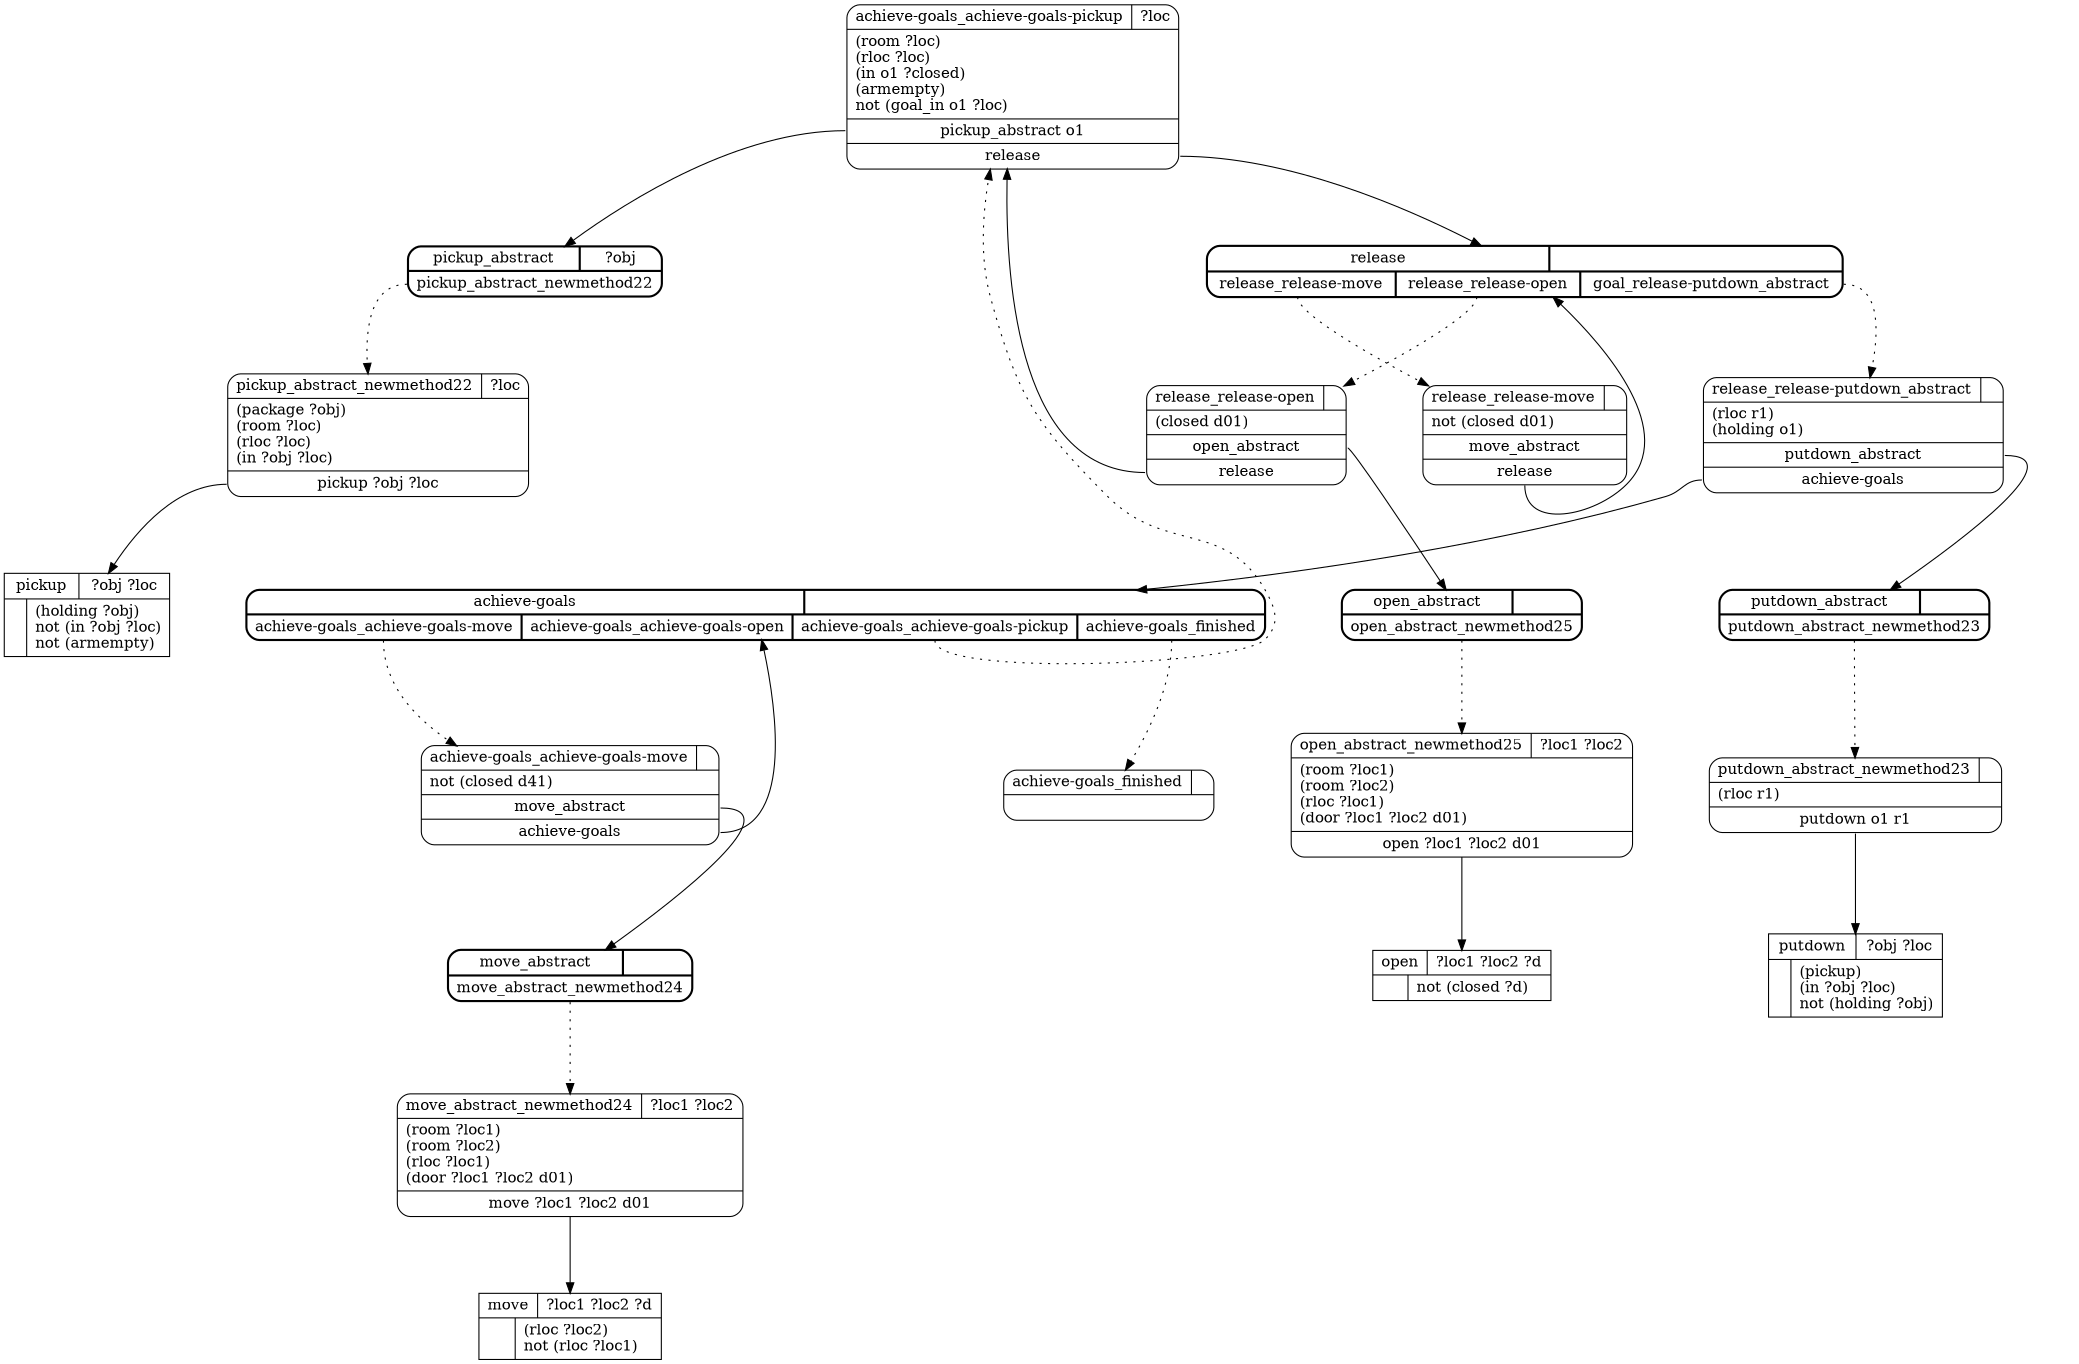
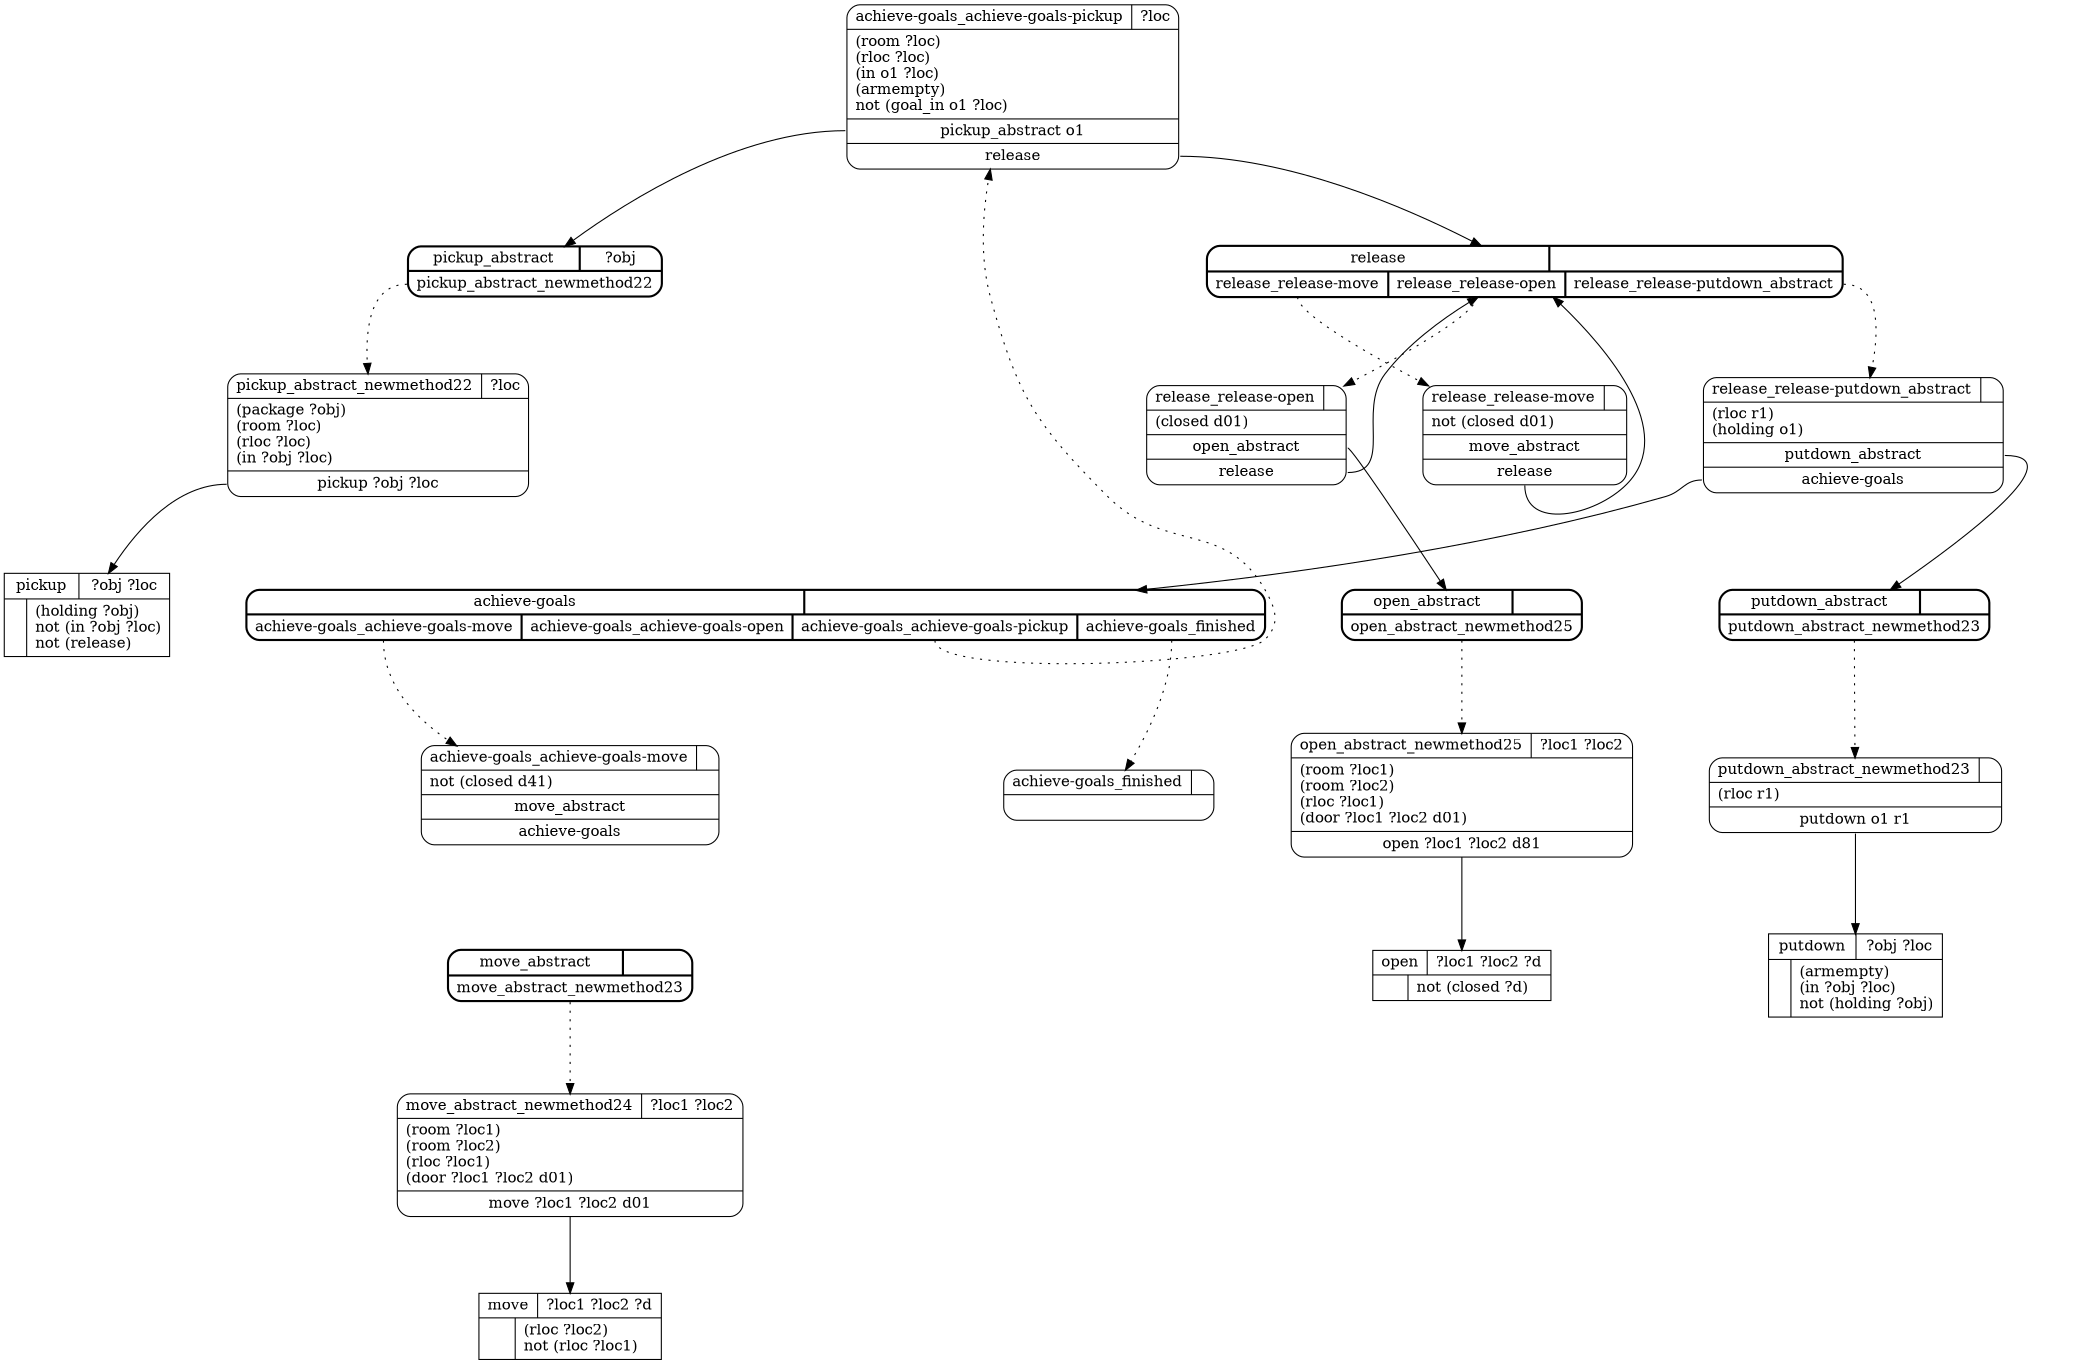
node "achieve-goals_achieve-goals-pickup": text "(in o1 ?closed)" -> "(in o1 ?loc)"
node "release": text "goal_release-putdown_abstract" -> "release_release-putdown_abstract"
edge "release_release-open" -> "achieve-goals_achieve-goals-pickup": now "release_release-open" -> "release"
node "pickup": text "not (armempty)" -> "not (release)"
edge "achieve-goals_achieve-goals-move" -> "achieve-goals": removed
node "open_abstract_newmethod25": text "open ?loc1 ?loc2 d01" -> "open ?loc1 ?loc2 d81"
edge "achieve-goals_achieve-goals-move" -> "move_abstract": removed
node "putdown": text "(pickup)" -> "(armempty)"
node "move_abstract": text "move_abstract_newmethod24" -> "move_abstract_newmethod23"
